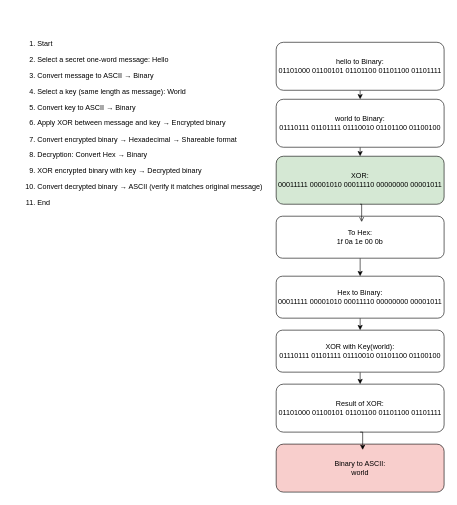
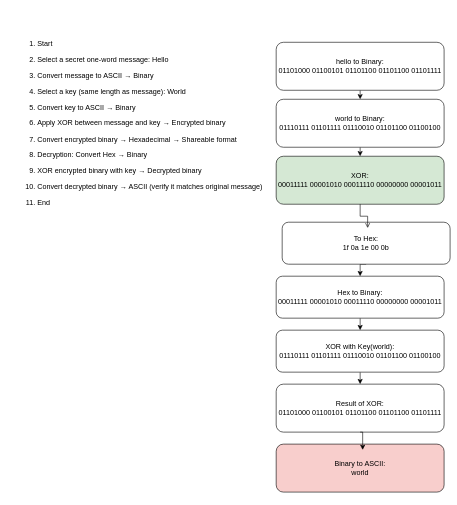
node "To Hex: 1f 0a 1e 00 0b": moved (360, 237) -> (366, 243)
